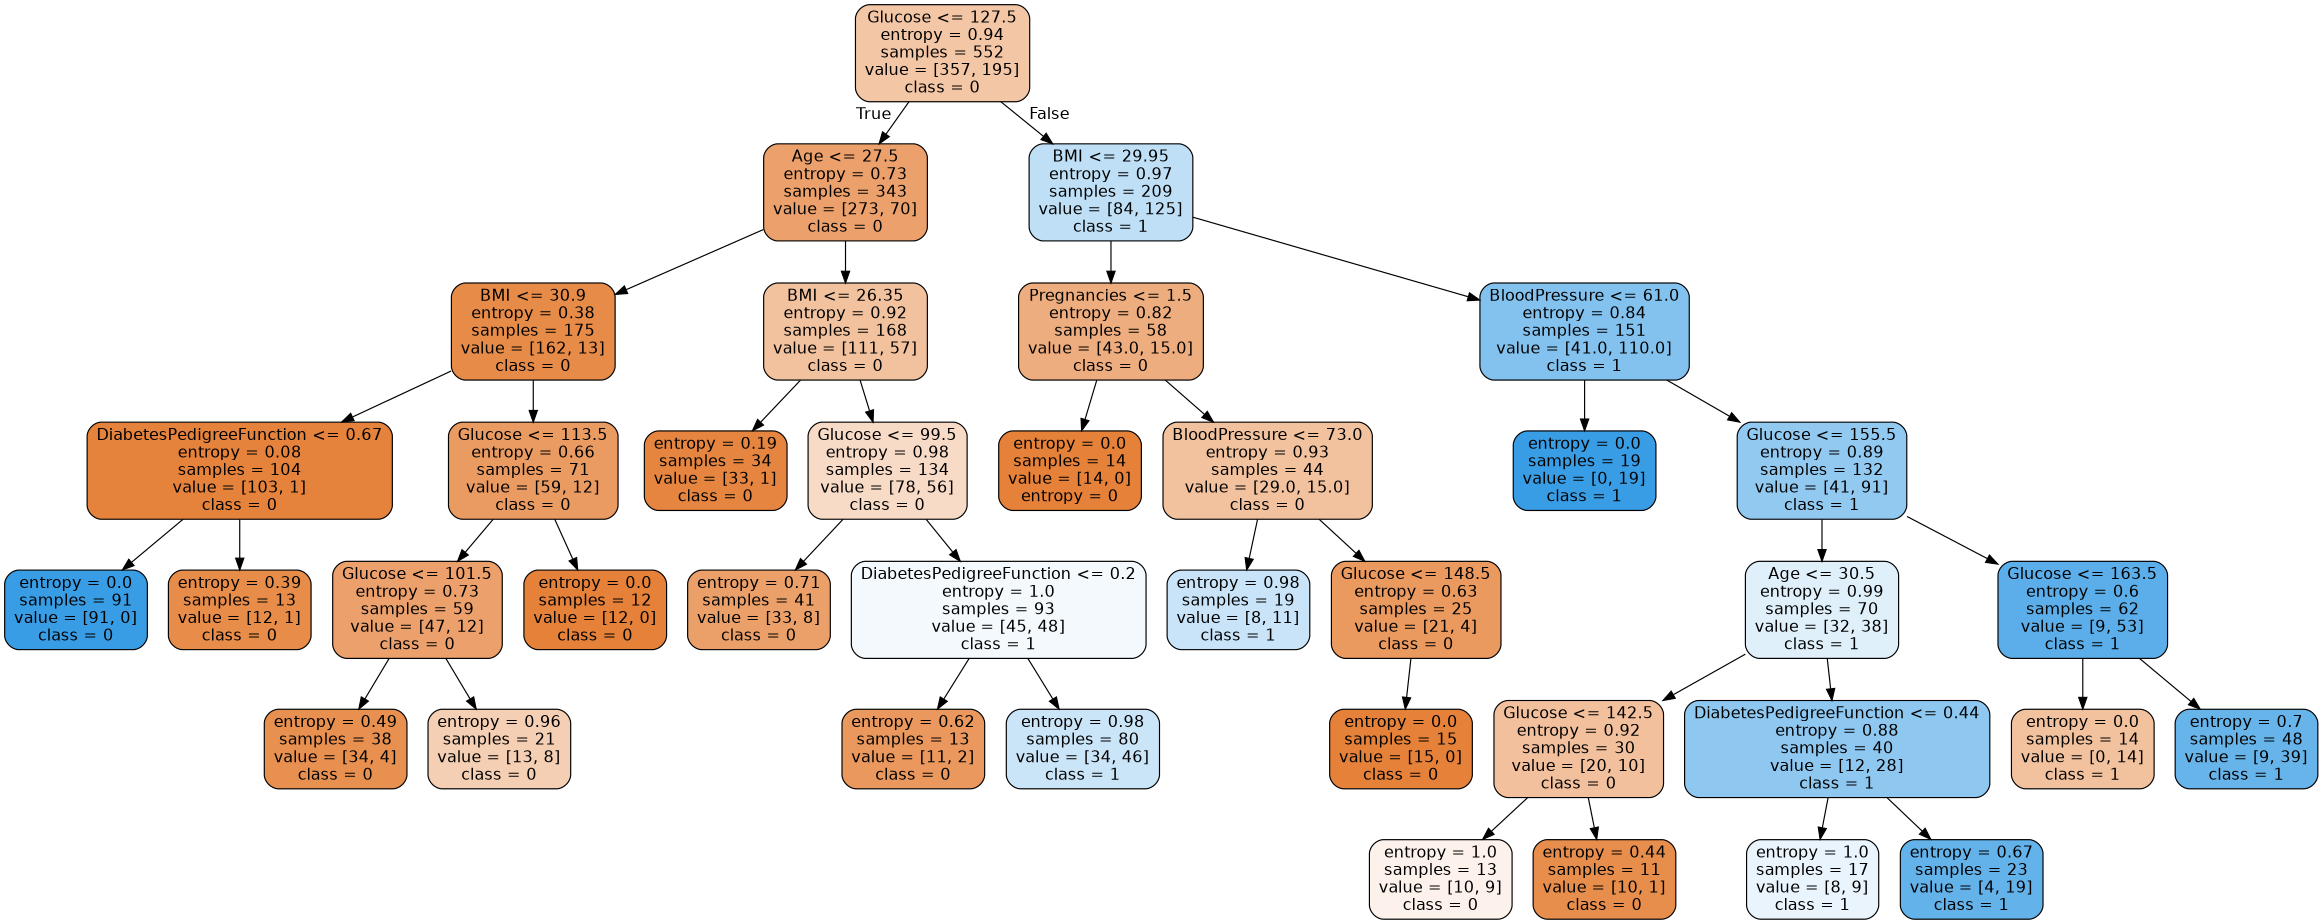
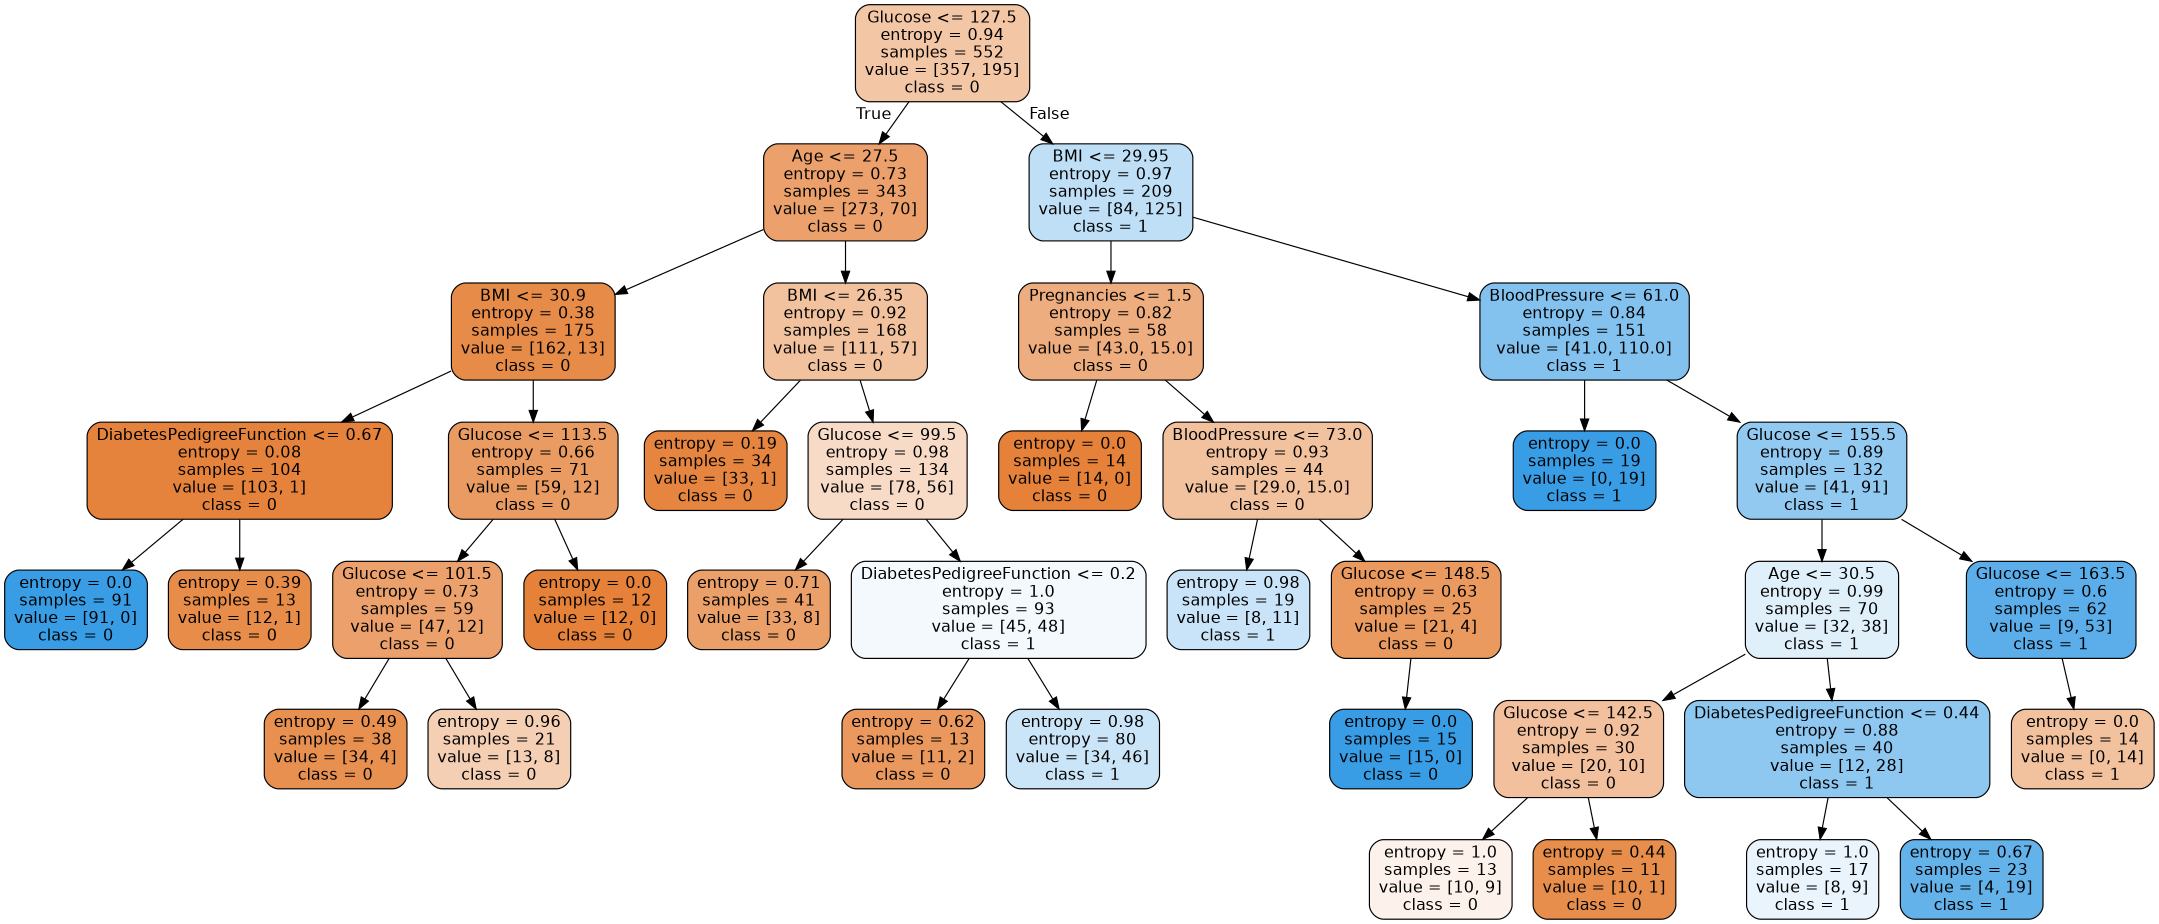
node "entropy = 0.0 samples = 14 value = [14, 0] entropy = 0": label "entropy = 0.0 samples = 14 value = [14, 0] entropy = 0" -> "entropy = 0.0 samples = 14 value = [14, 0] class = 0"
node "entropy = 0.98 samples = 80 value = [34, 46] class = 1": label "entropy = 0.98 samples = 80 value = [34, 46] class = 1" -> "entropy = 0.98 entropy = 80 value = [34, 46] class = 1"
node "entropy = 0.0 samples = 15 value = [15, 0] class = 0": fillcolor #e58139 -> #399de5
node "entropy = 0.7 samples = 48 value = [9, 39] class = 1": removed
